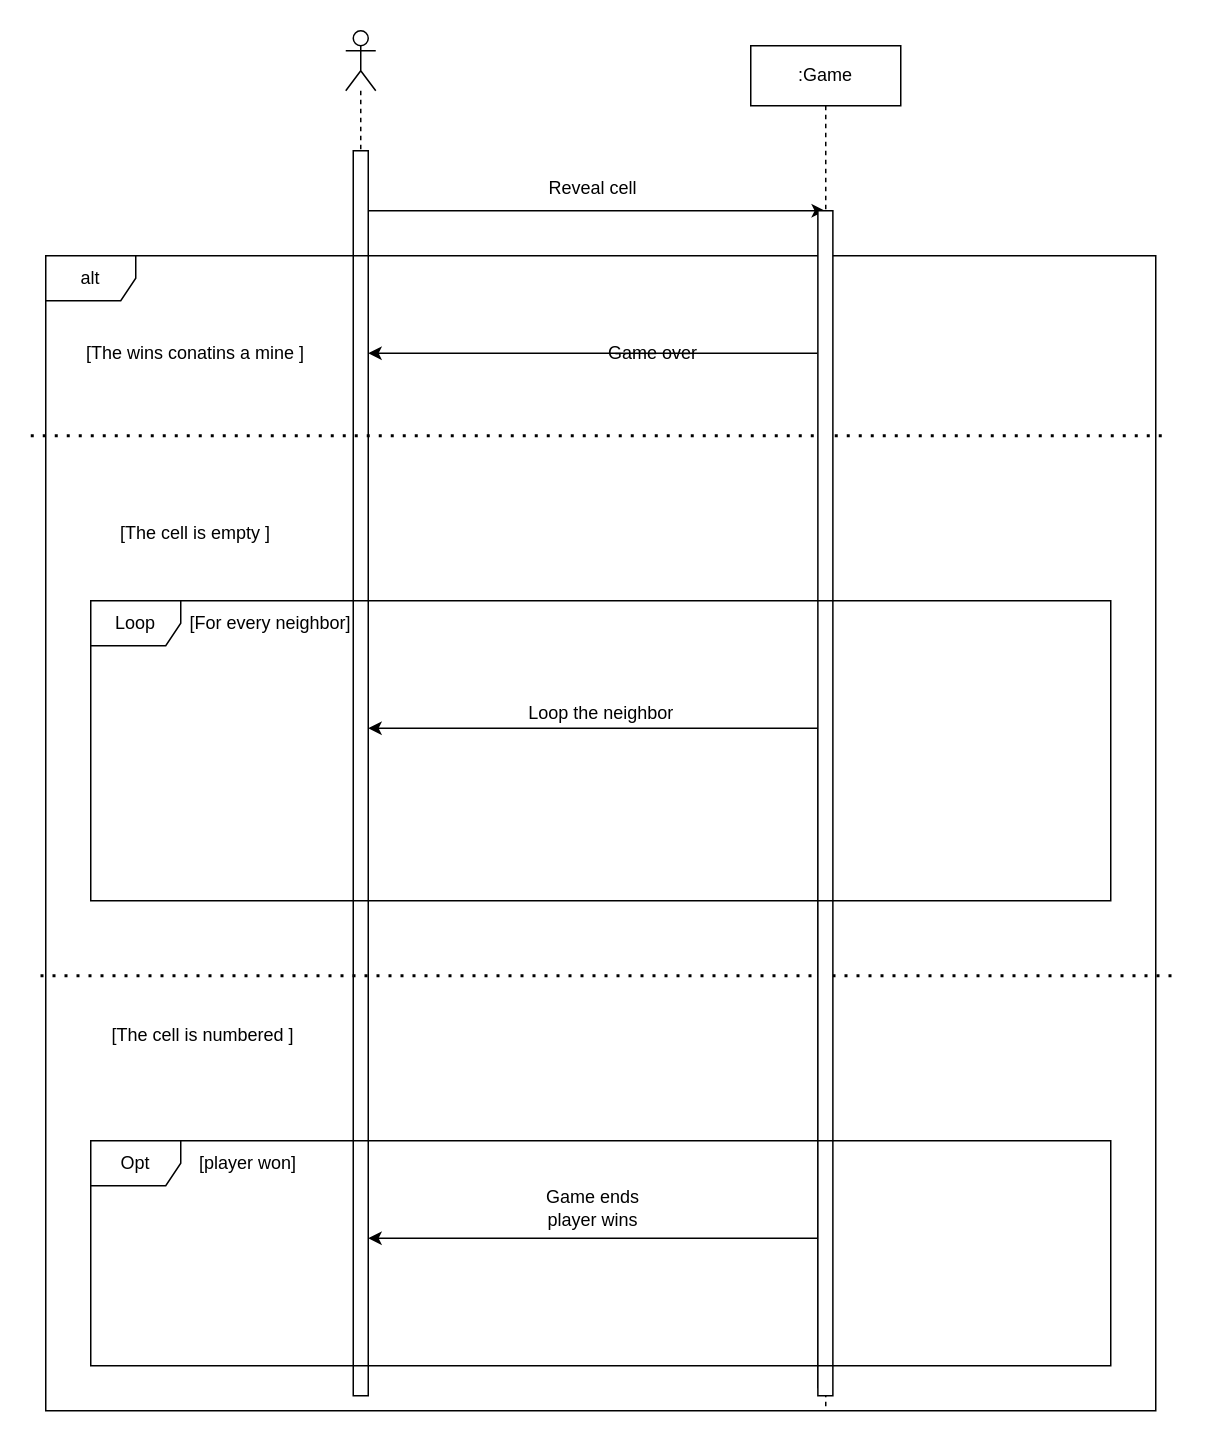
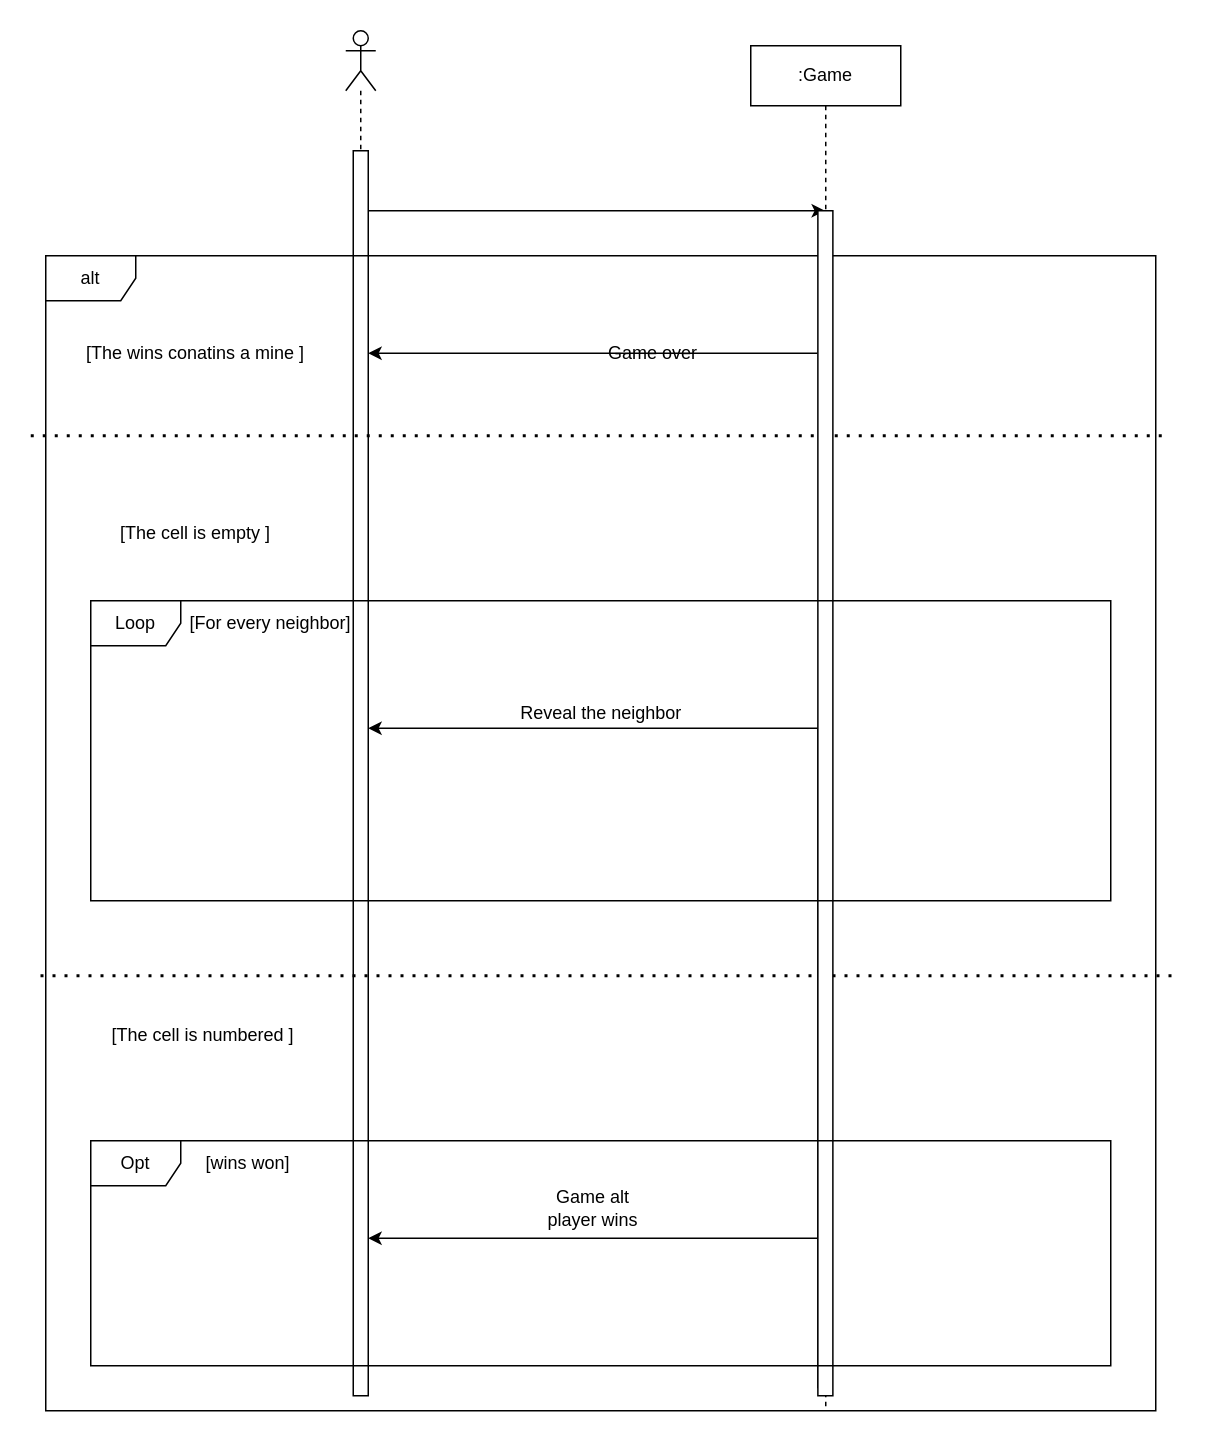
node "Reveal cell": removed
node "Loop the neighbor": label "Loop the neighbor" -> "Reveal the neighbor"
node "[player won]": label "[player won]" -> "[wins won]"
node "Game ends player wins": label "Game ends player wins" -> "Game alt player wins"
